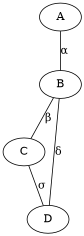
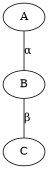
node "D": removed
